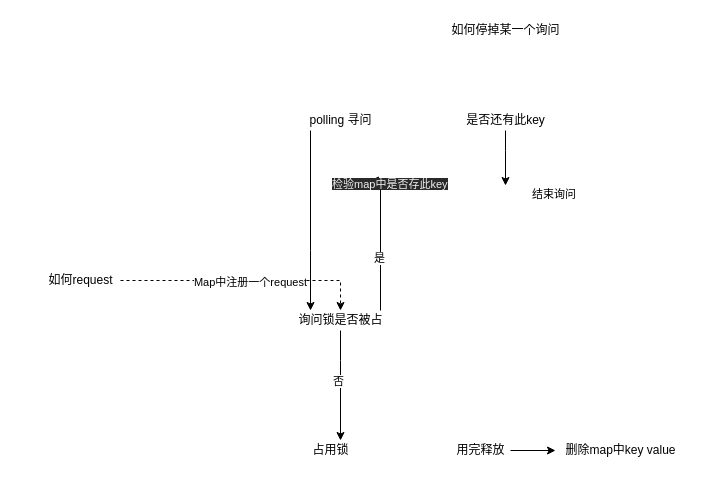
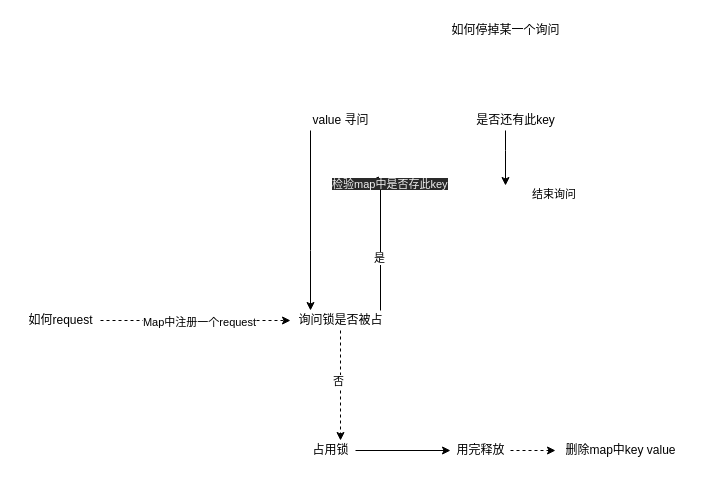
node "polling 寻问": label "polling 寻问" -> "value 寻问"
node "是否还有此key": moved (506, 121) -> (516, 121)
node "如何request": moved (81, 281) -> (61, 321)
edge "询问锁是否被占" -> "占用锁": style solid -> dashed
edge "占用锁" -> "用完释放": added
edge "用完释放" -> "删除map中key value": style solid -> dashed
